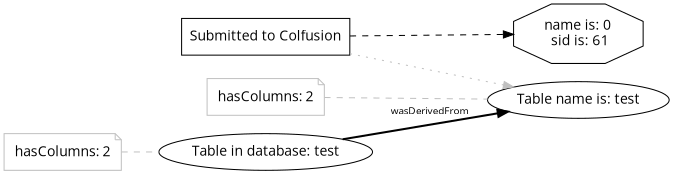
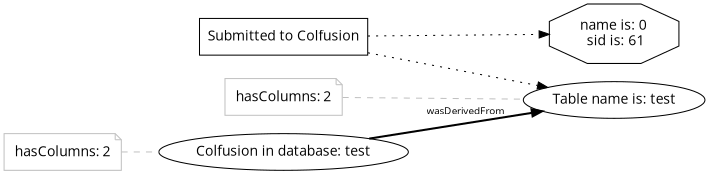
edge "Submitted to Colfusion" -> "name is: 0 sid is: 61": style dashed -> dotted
edge "Submitted to Colfusion" -> "Table name is: test": color gray -> black
node "Table in database: test": label "Table in database: test" -> "Colfusion in database: test"
